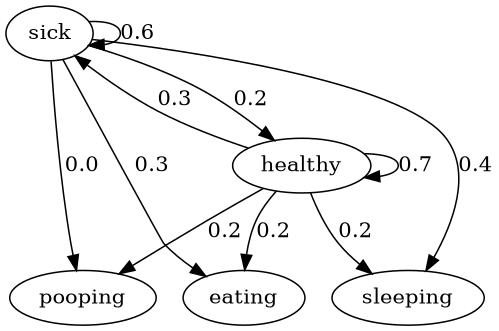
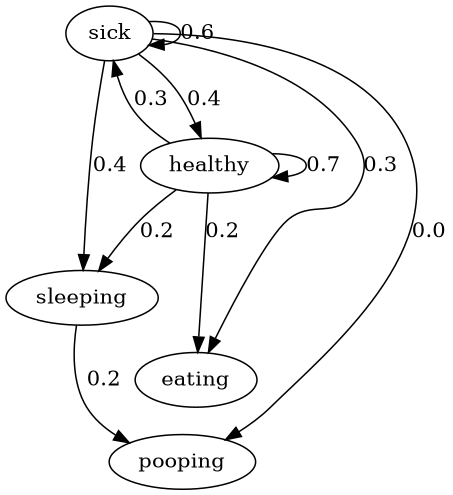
edge "sick" -> "healthy": label "0.2" -> "0.4"
edge "healthy" -> "pooping": now "sleeping" -> "pooping"
